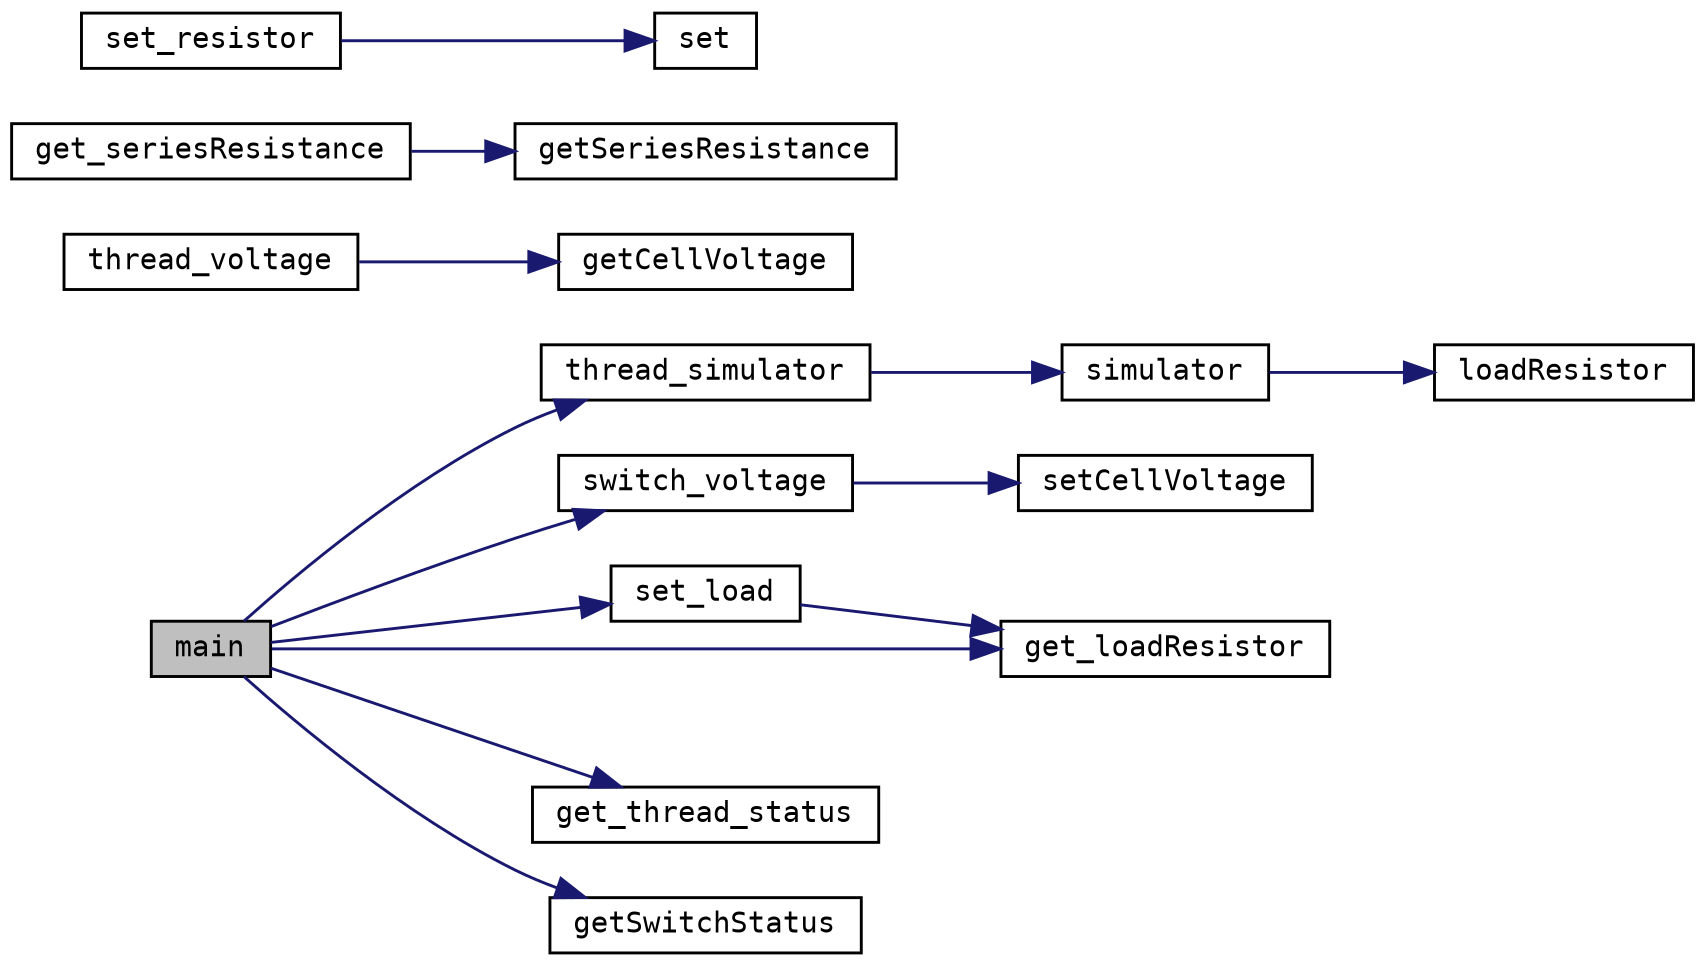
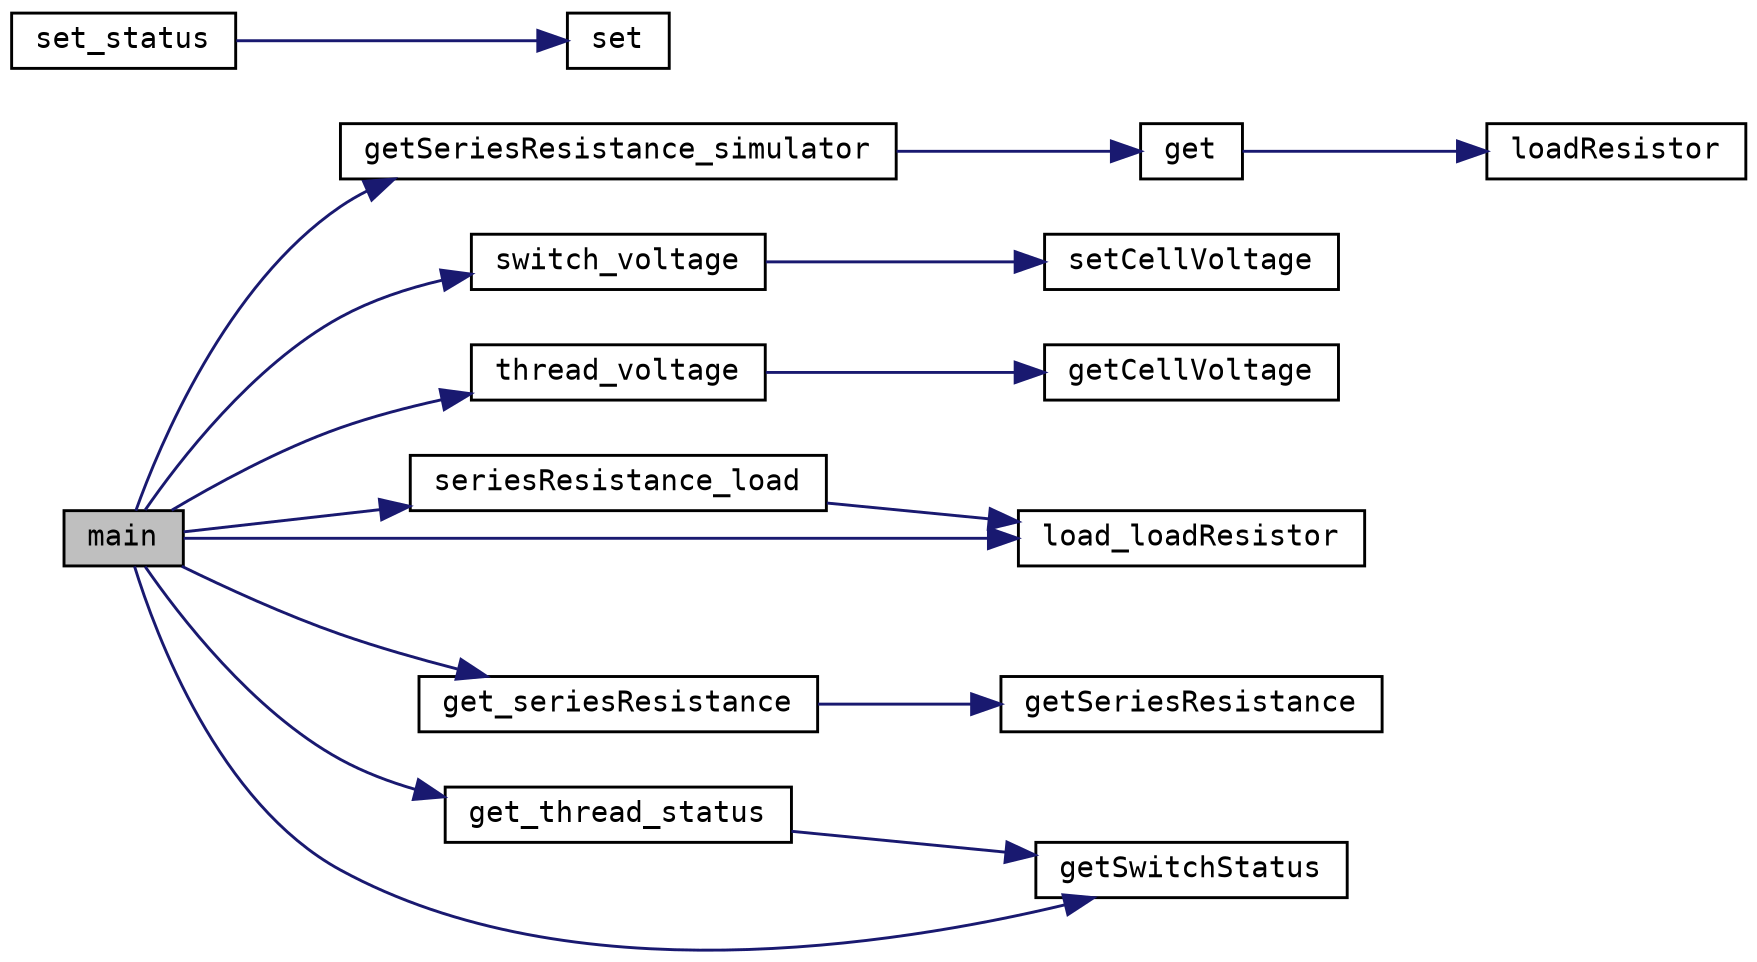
node "set_resistor": label "set_resistor" -> "set_status"
node "thread_simulator": label "thread_simulator" -> "getSeriesResistance_simulator"
node "simulator": label "simulator" -> "get"
edge "main" -> "thread_voltage": added
node "set_load": label "set_load" -> "seriesResistance_load"
edge "main" -> "get_seriesResistance": added
node "get_loadResistor": label "get_loadResistor" -> "load_loadResistor"
edge "get_thread_status" -> "getSwitchStatus": added
